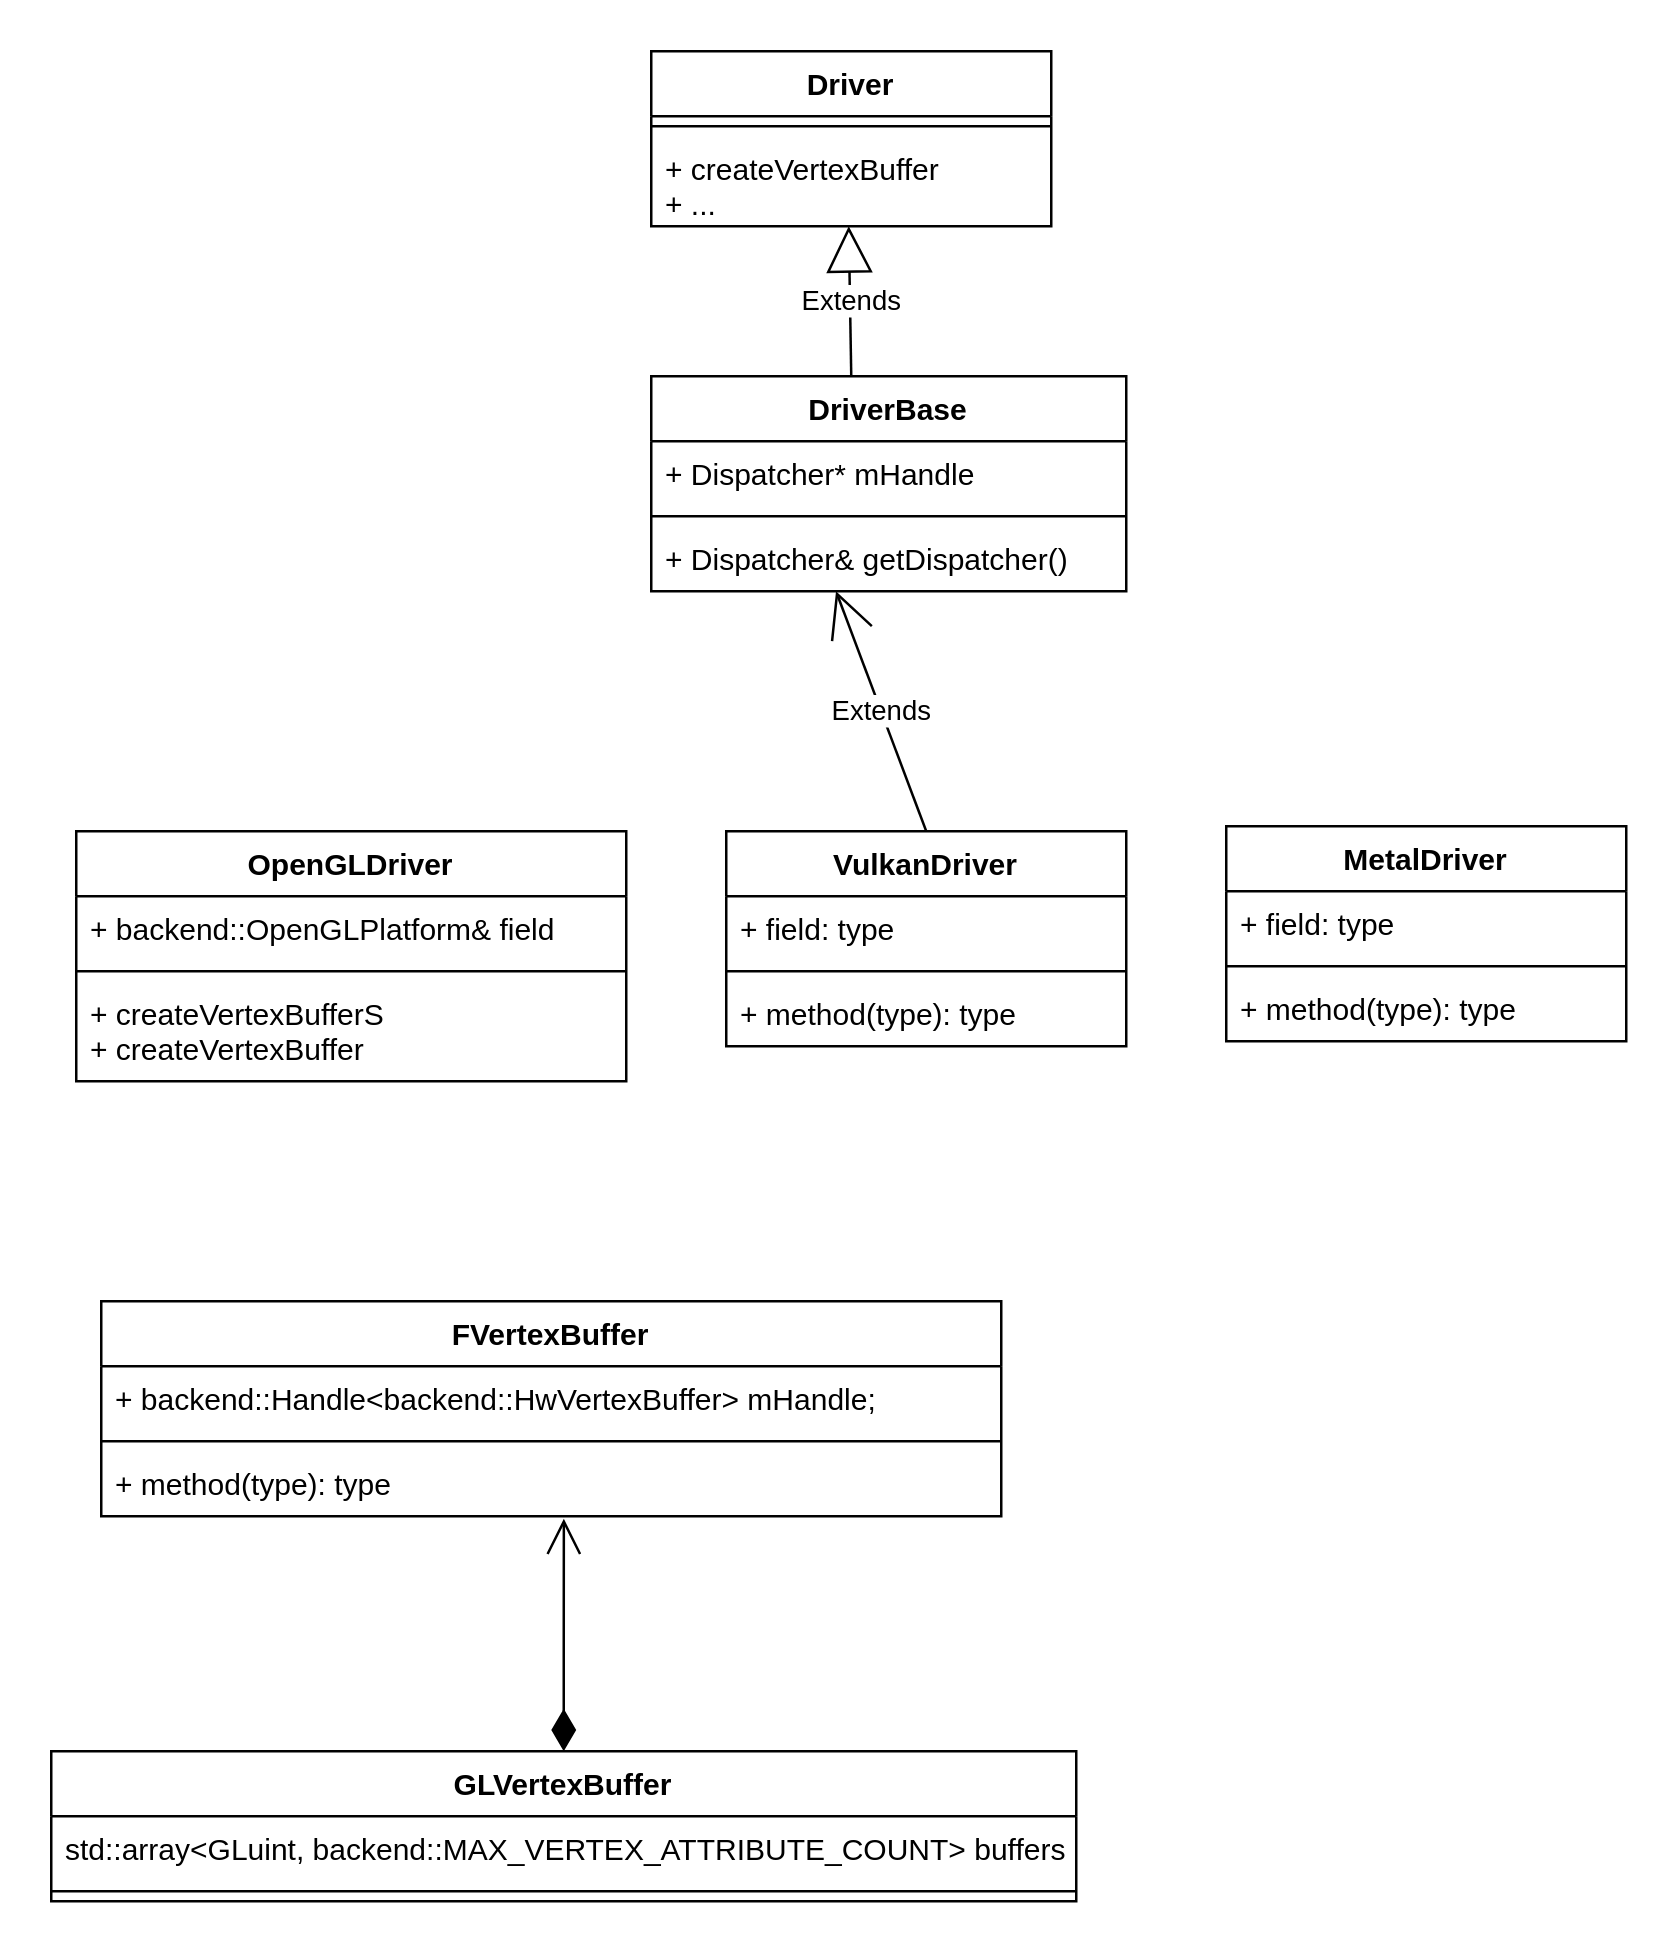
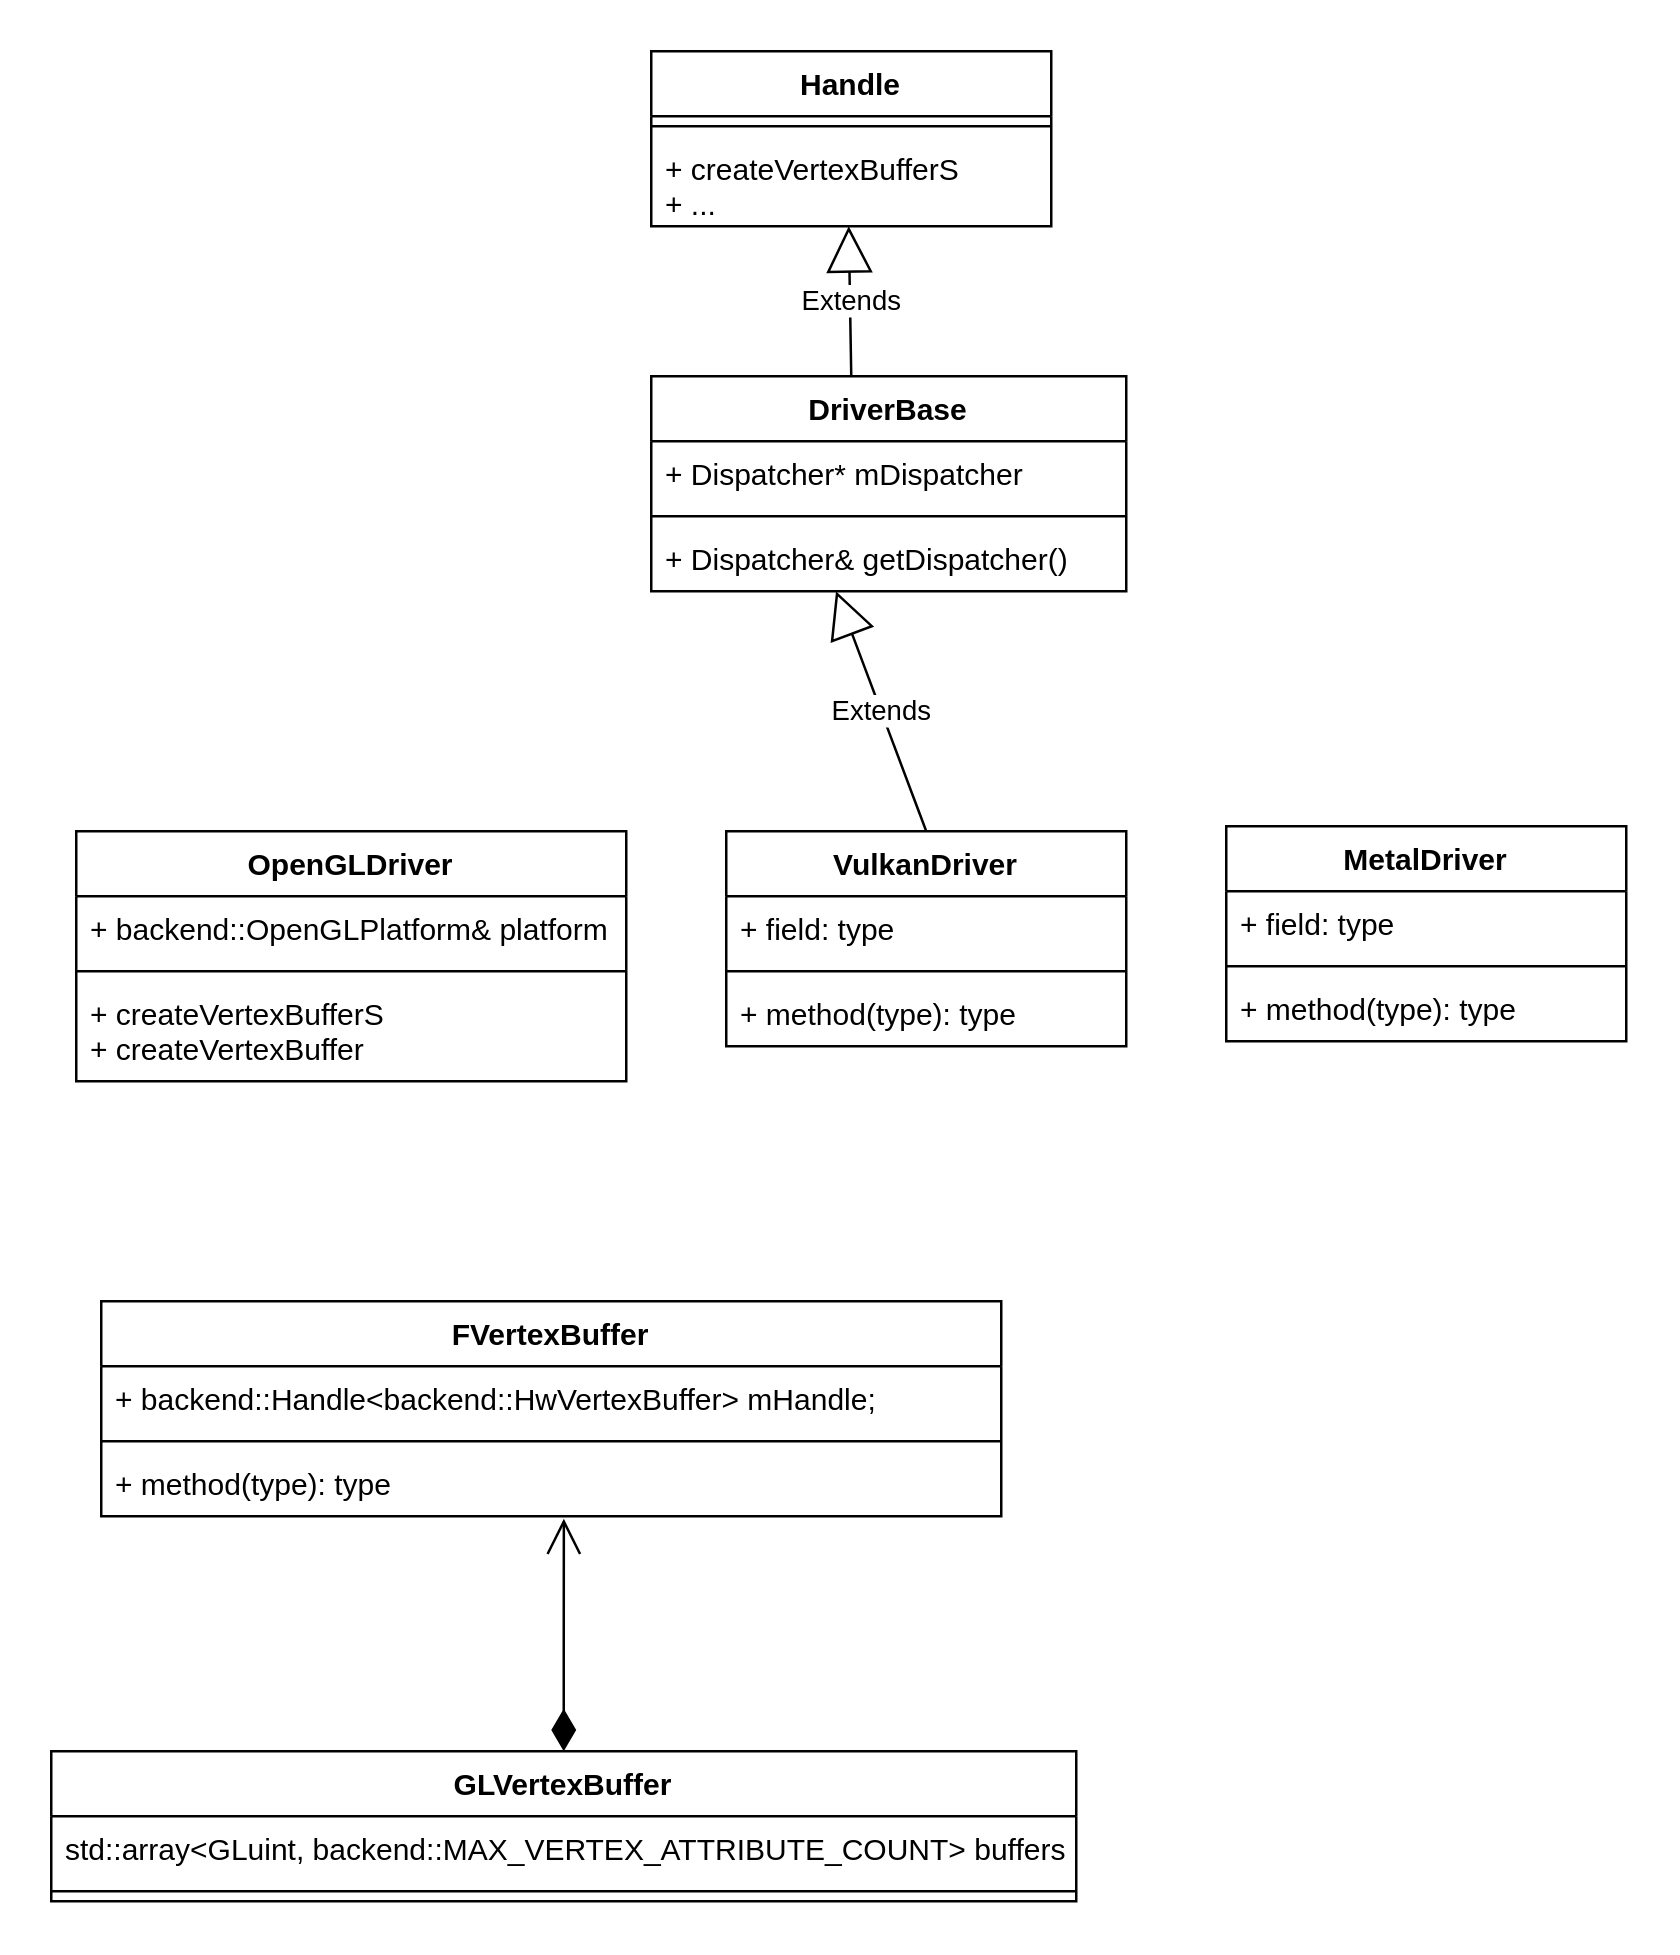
node "Driver": label "Driver" -> "Handle"
node "+ createVertexBuffer + ...": label "+ createVertexBuffer + ..." -> "+ createVertexBufferS + ..."
node "+ Dispatcher* mHandle": label "+ Dispatcher* mHandle" -> "+ Dispatcher* mDispatcher"
edge "VulkanDriver" -> "+ Dispatcher& getDispatcher()": arrowhead open -> block
node "+ backend::OpenGLPlatform& field": label "+ backend::OpenGLPlatform& field" -> "+ backend::OpenGLPlatform& platform"
